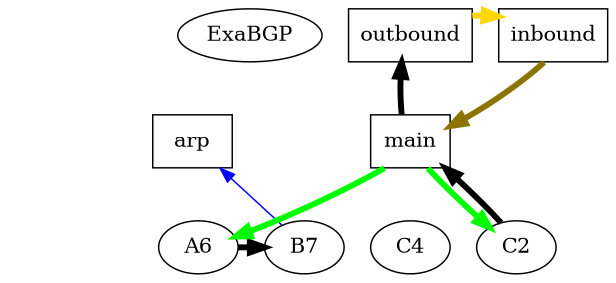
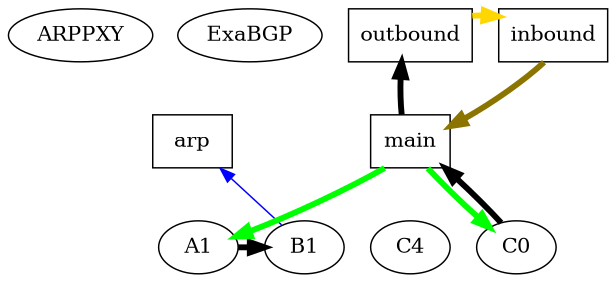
node "ARPPXY": added
node "A6": label "A6" -> "A1"
node "B7": label "B7" -> "B1"
node "C2": label "C2" -> "C0"
